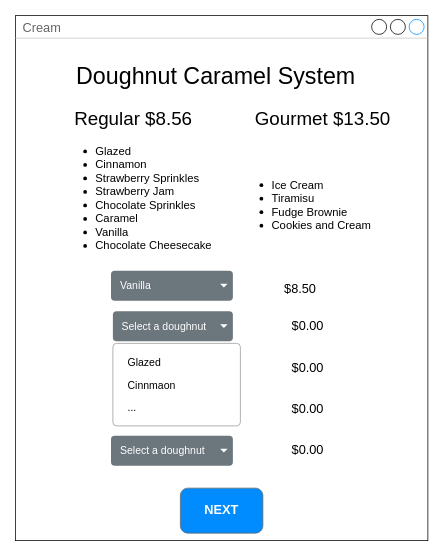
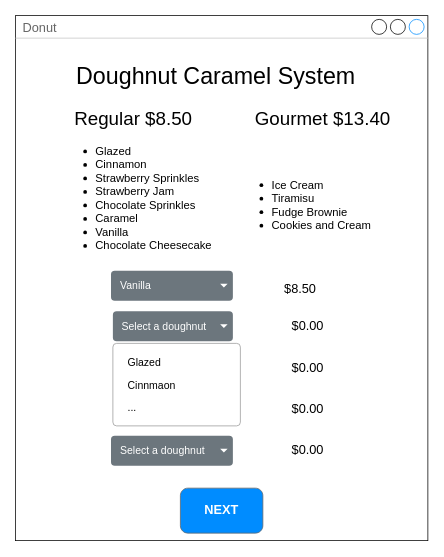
node "Cream": label "Cream" -> "Donut"
node "Regular $8.56": label "Regular $8.56" -> "Regular $8.50"
node "Gourmet $13.50": label "Gourmet $13.50" -> "Gourmet $13.40"
